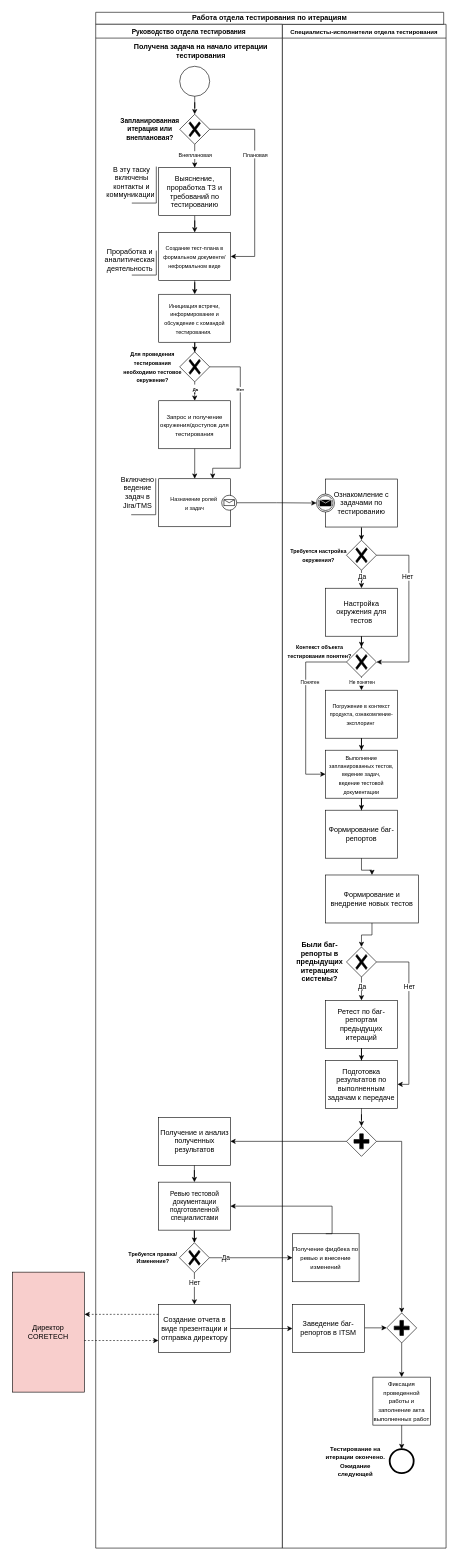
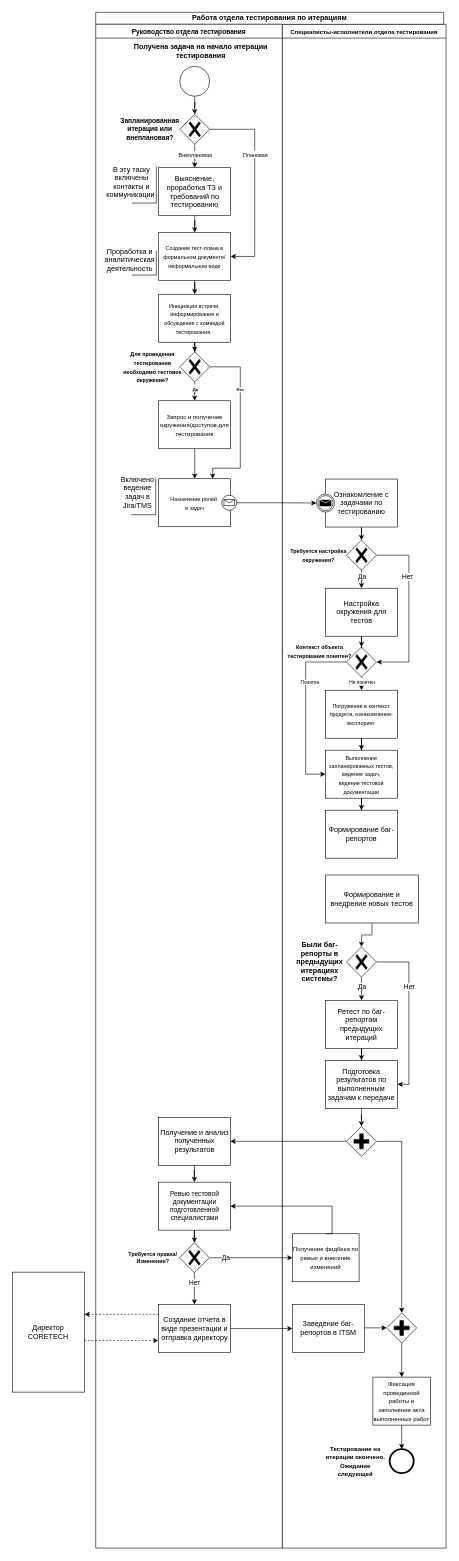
edge "Формирование баг-репортов" -> "Формирование и внедрение новых тестов": removed
node "Директор CORETECH": fillcolor #f8cecc -> #ffffff
